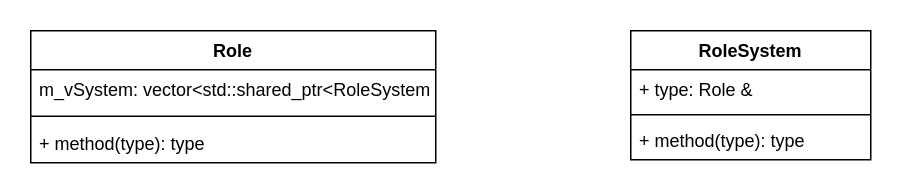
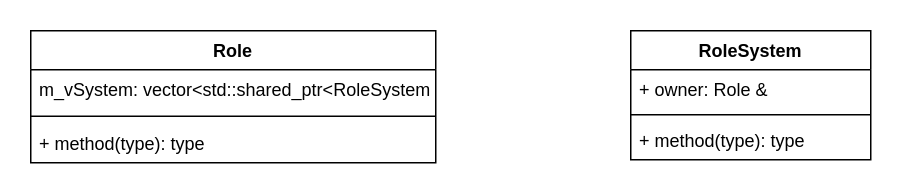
node "+ type: Role &": label "+ type: Role &" -> "+ owner: Role &"
